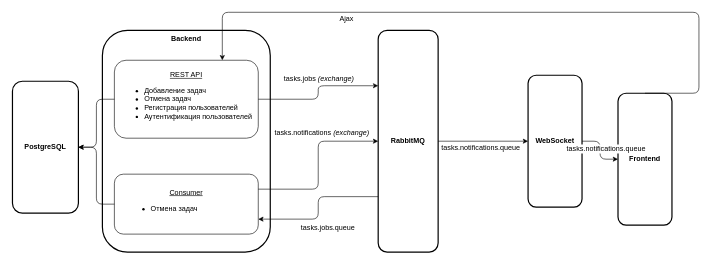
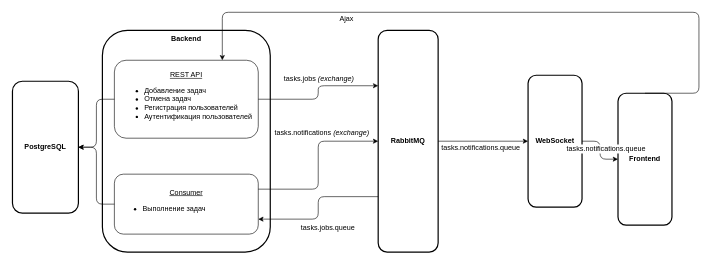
node "Consumer Отмена задач": label "Consumer Отмена задач" -> "Consumer Выполнение задач"
